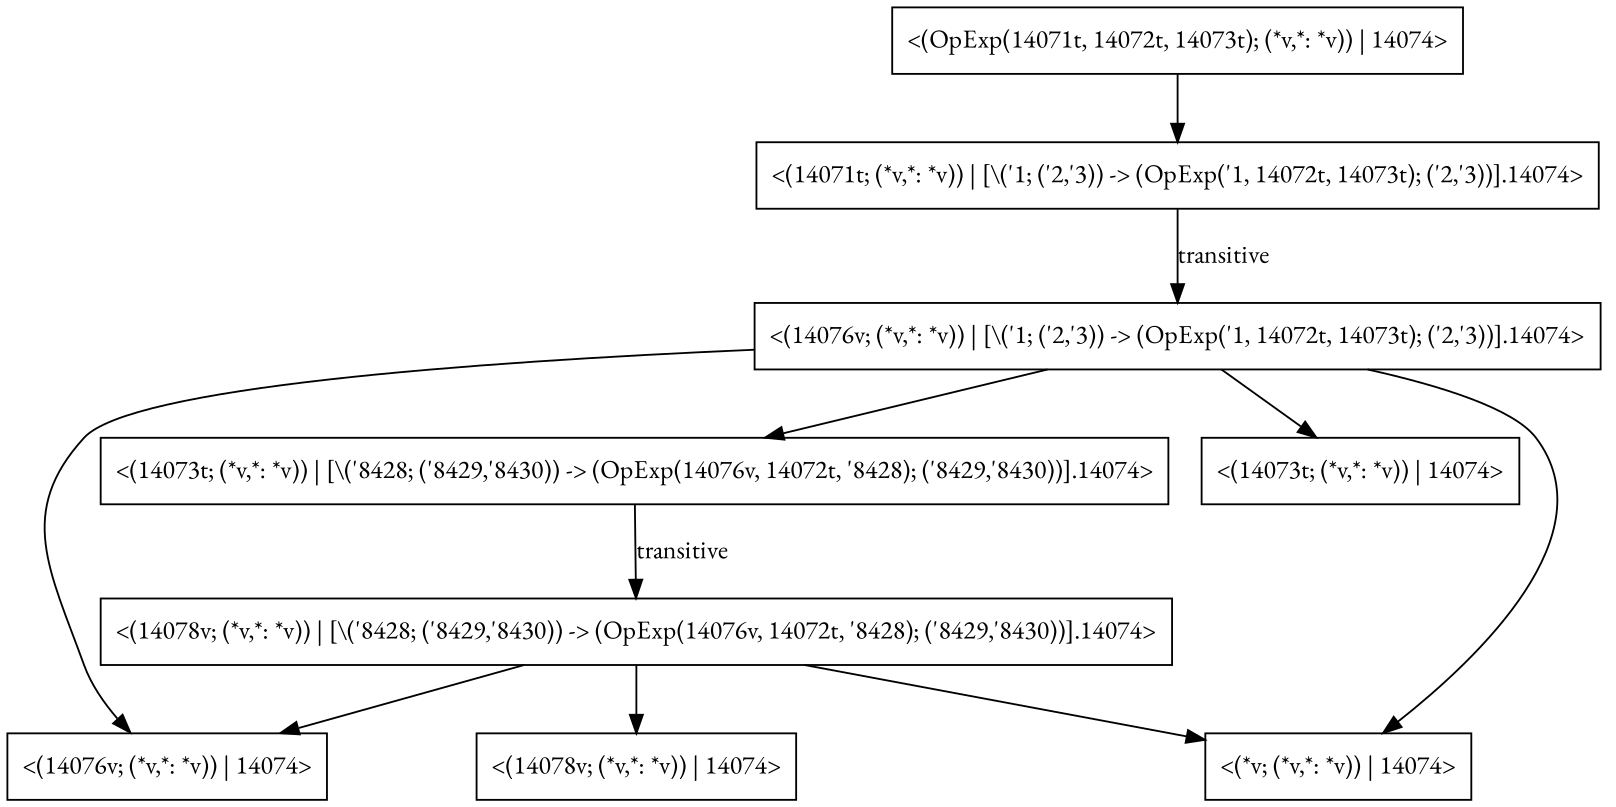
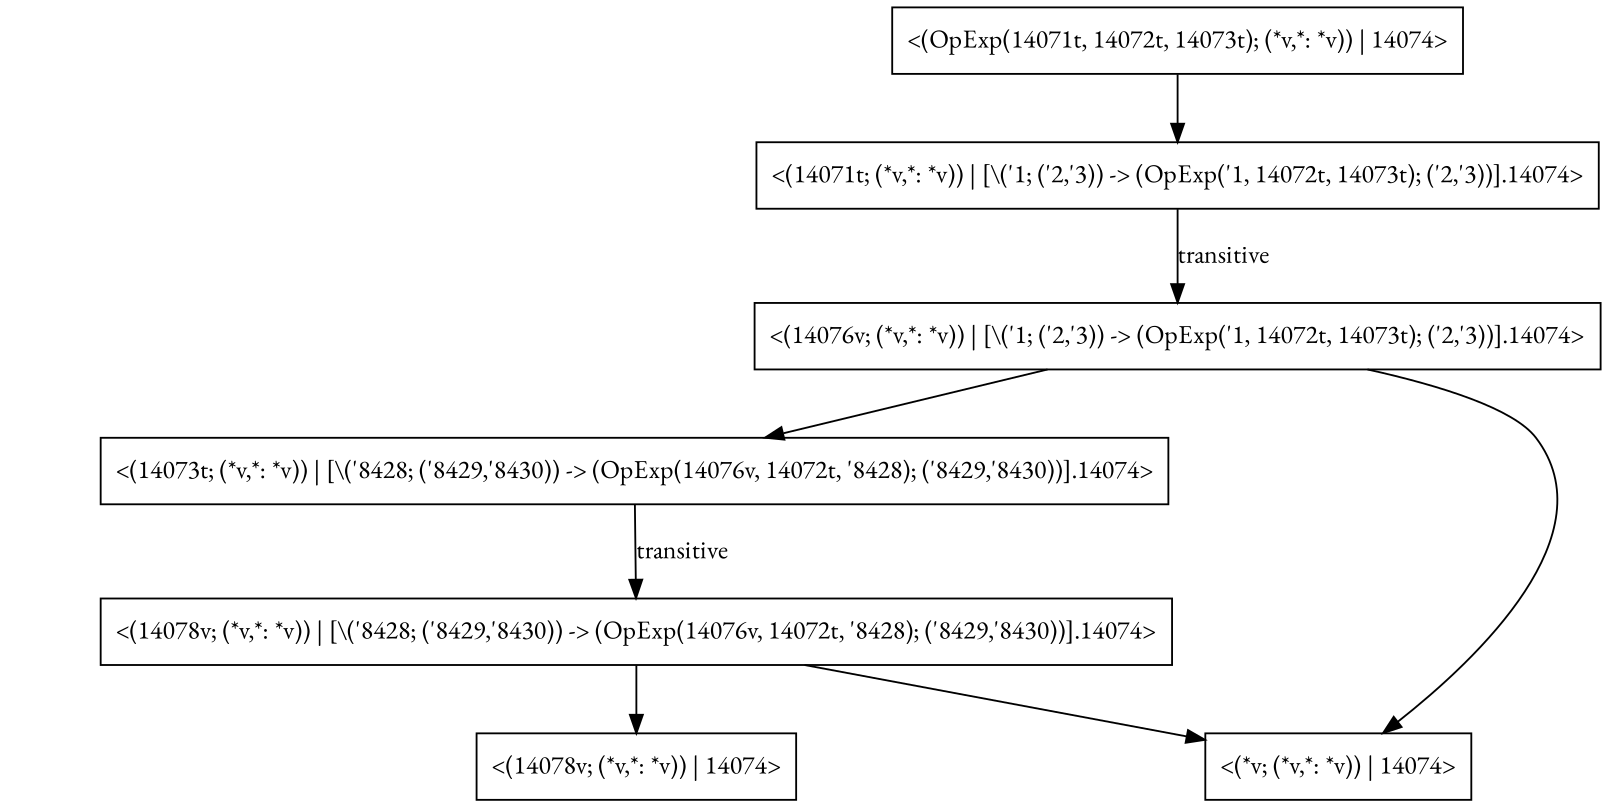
node "<(14073t; (*v,*: *v)) | 14074>": removed
node "<(14076v; (*v,*: *v)) | 14074>": removed
